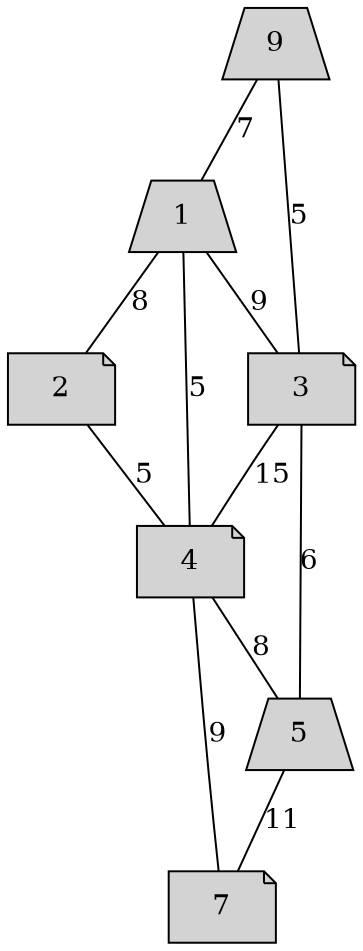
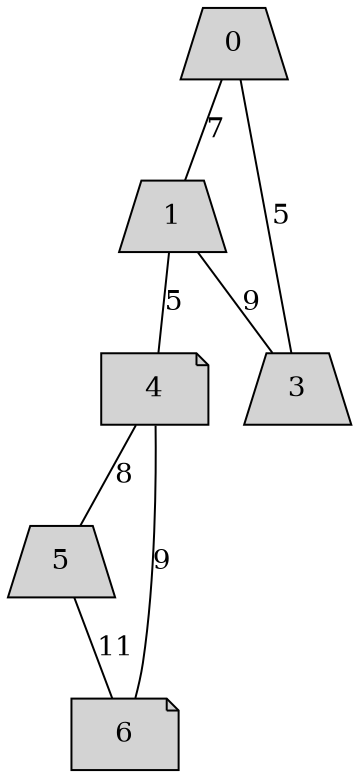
node "9": label "9" -> "0"
node "2": removed
node "3": shape note -> trapezium
edge "3" -- "4": removed, label "15"
edge "3" -- "5": removed, label "6"
node "7": label "7" -> "6"
